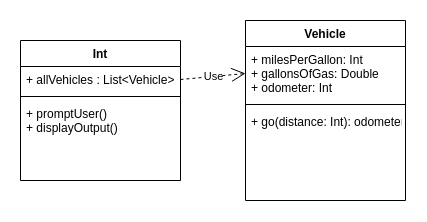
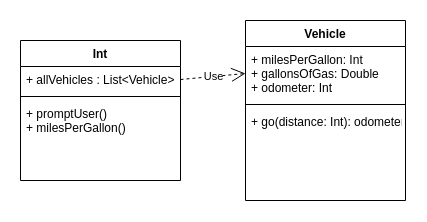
node "+ promptUser() + displayOutput()": label "+ promptUser() + displayOutput()" -> "+ promptUser() + milesPerGallon()"
